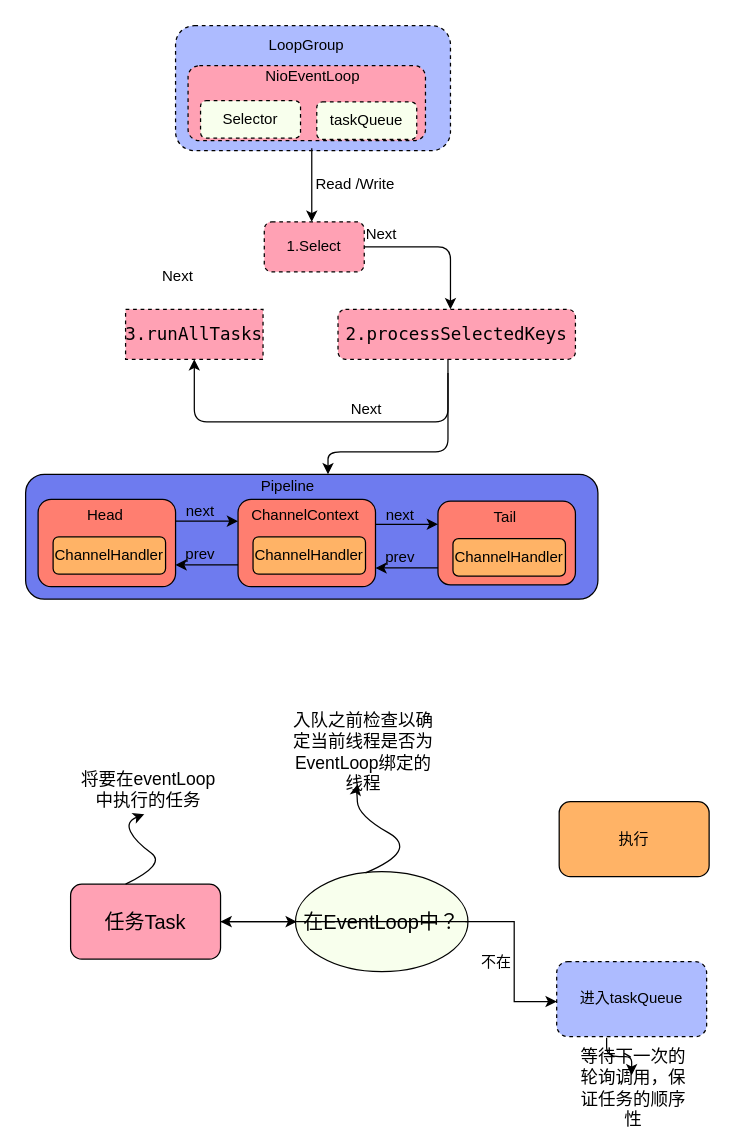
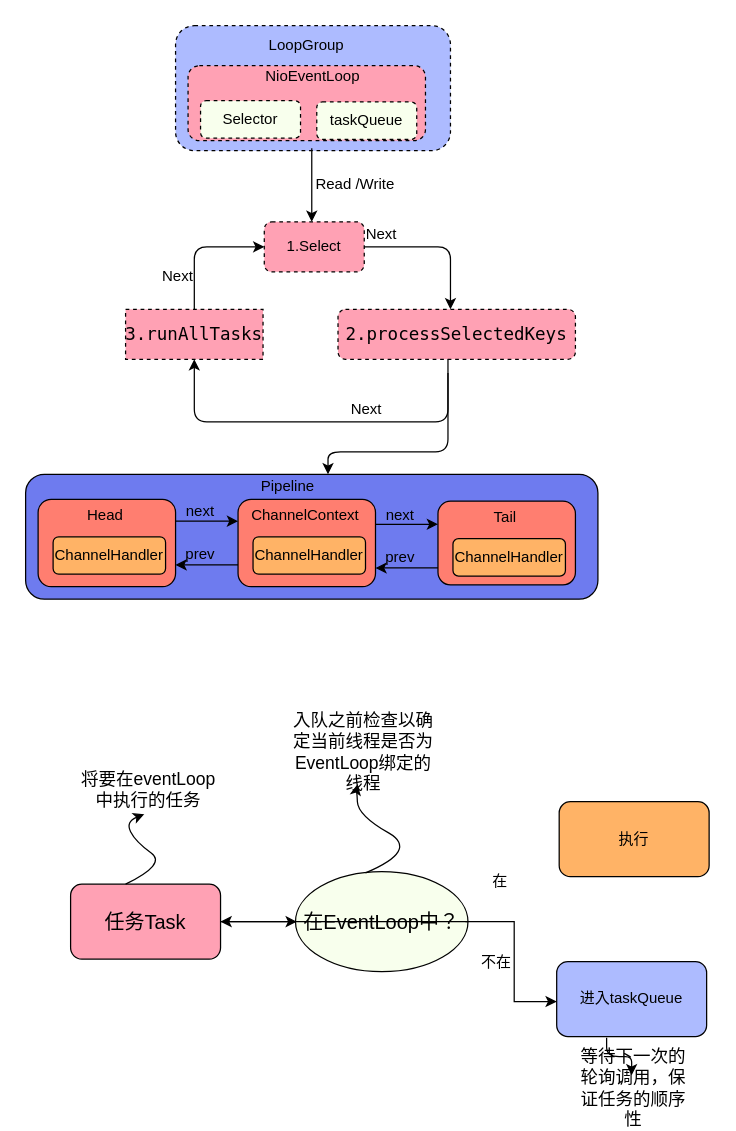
edge "3.runAllTasks" -> "1.Select": added
node "在": added
node "进入taskQueue": style dashed -> solid
